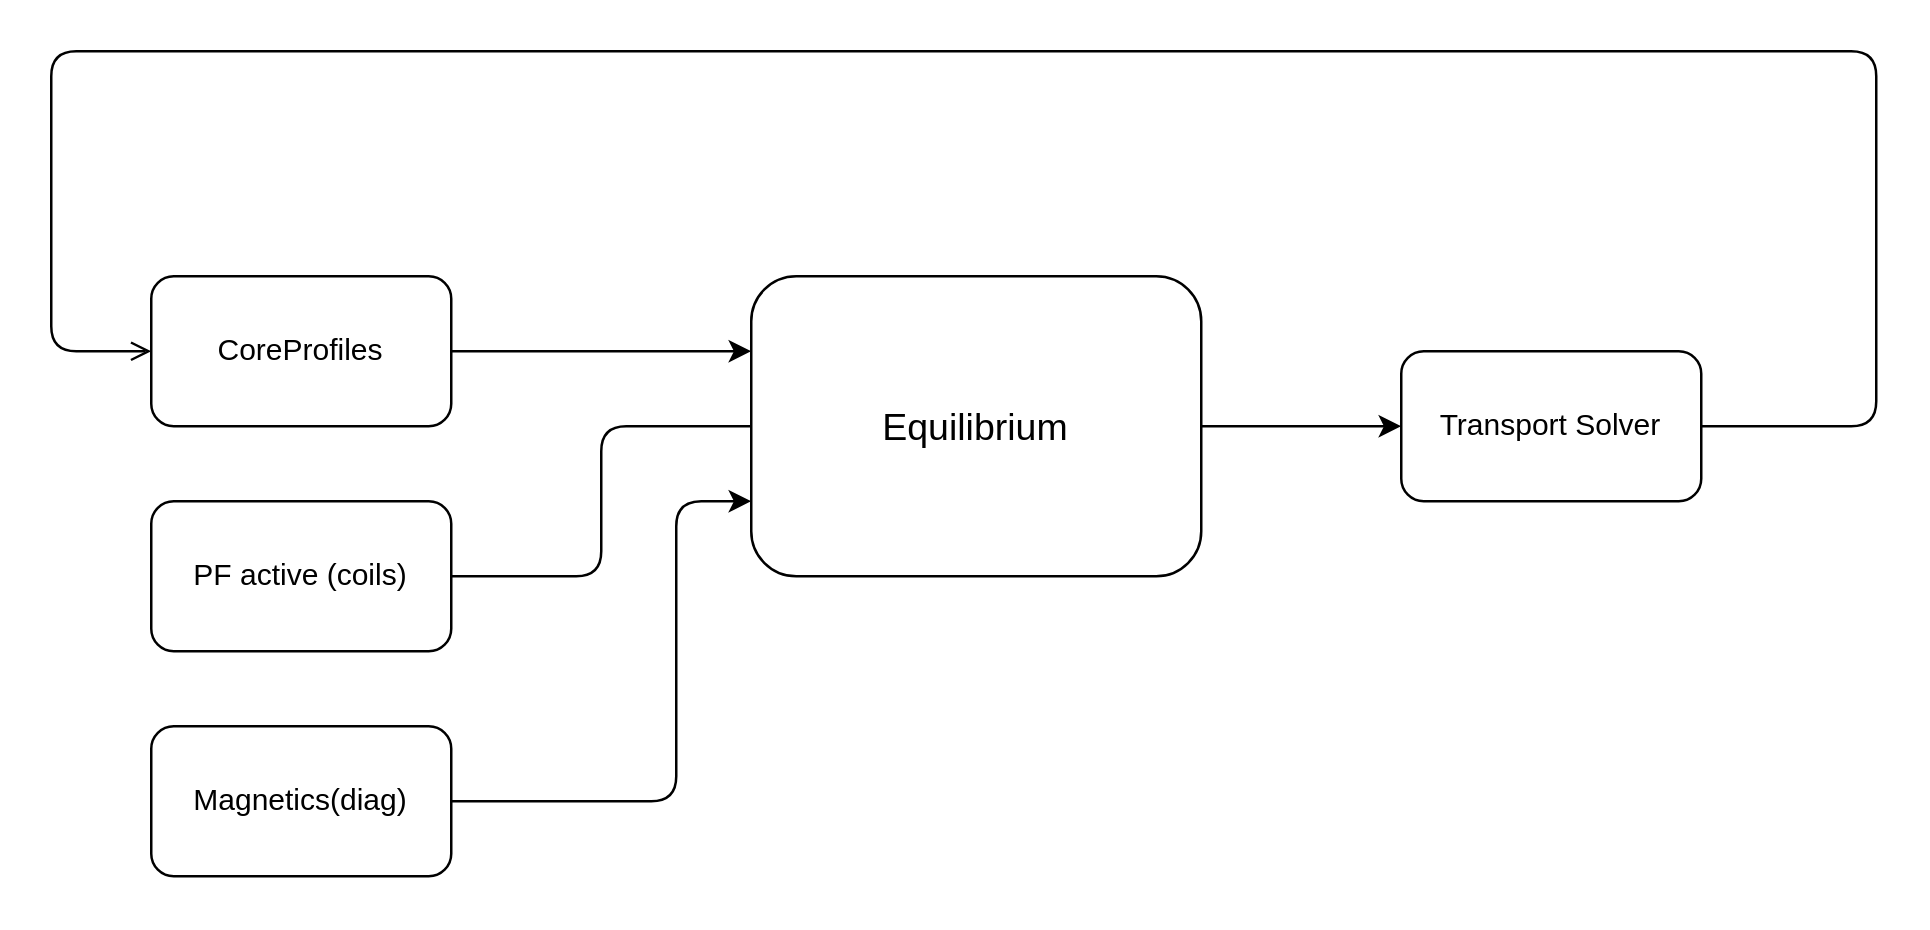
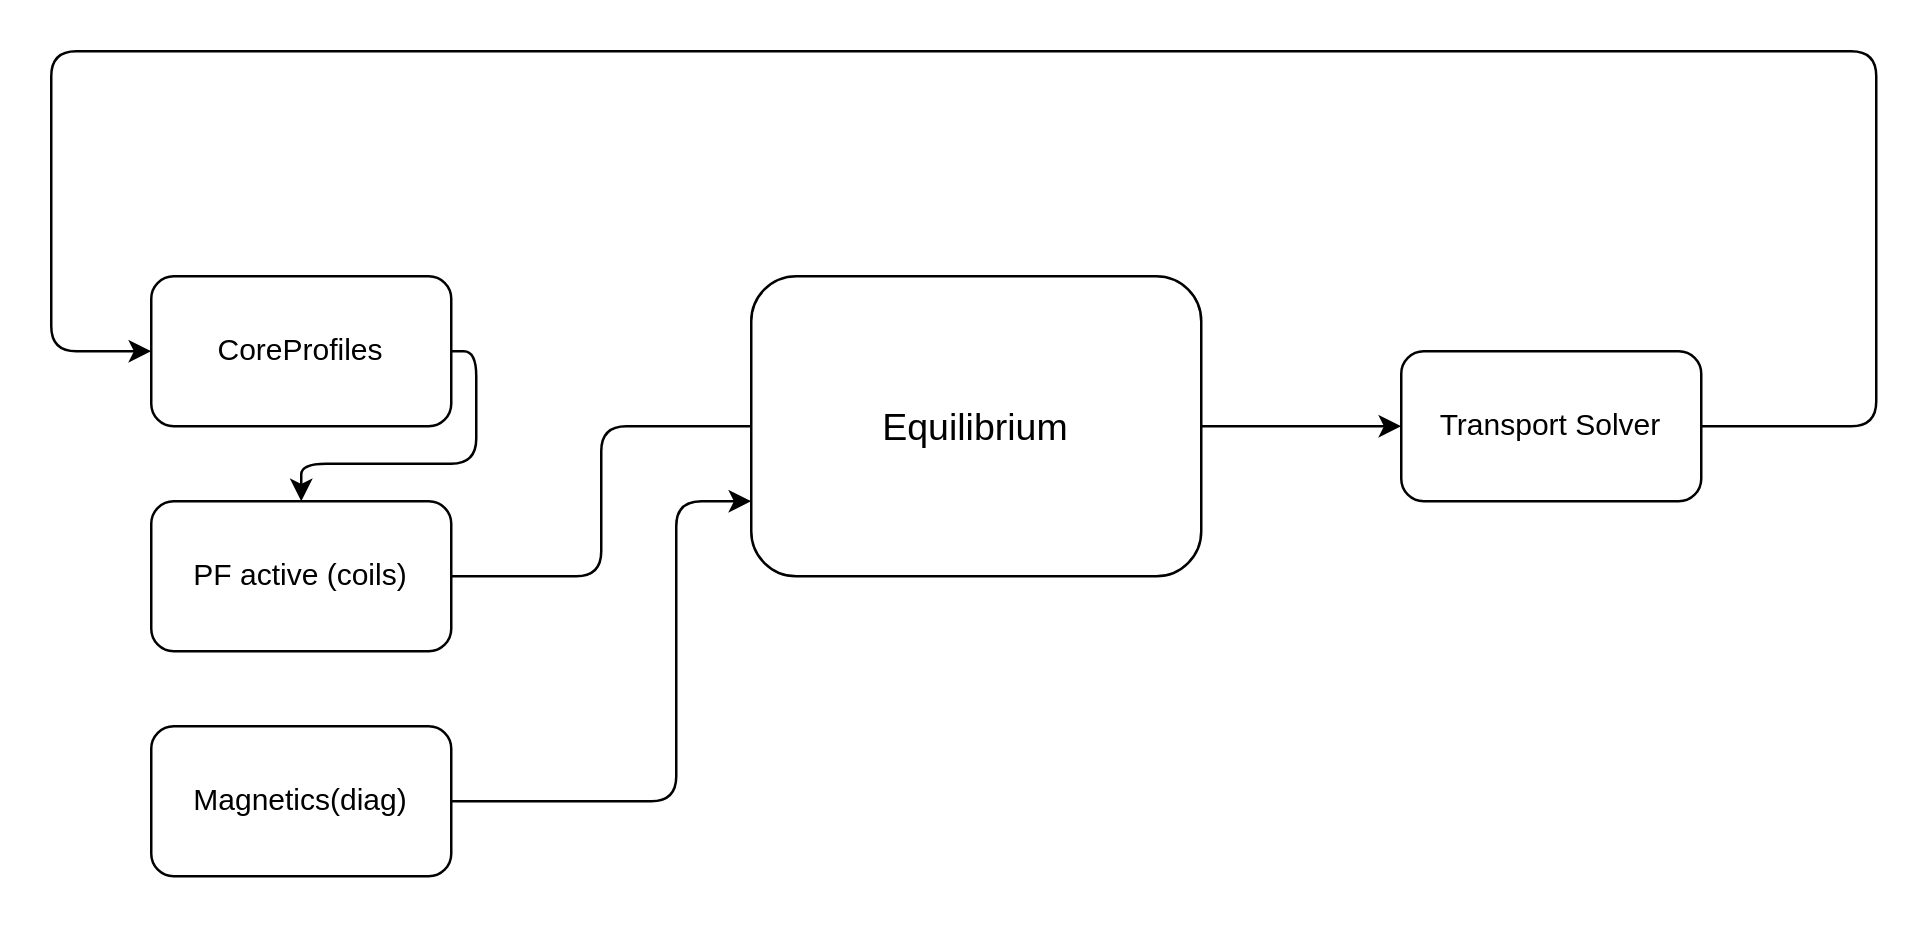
edge "Transport Solver" -> "CoreProfiles": arrowhead open -> classic
edge "CoreProfiles" -> "Equilibrium": now "CoreProfiles" -> "PF active (coils)"
